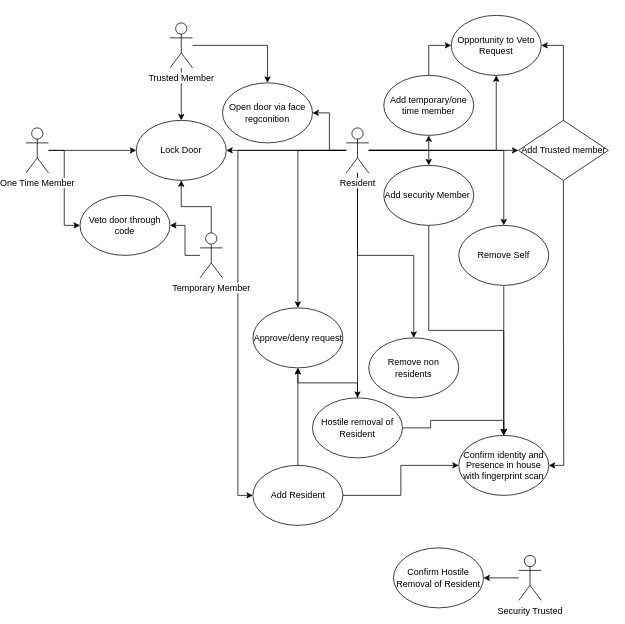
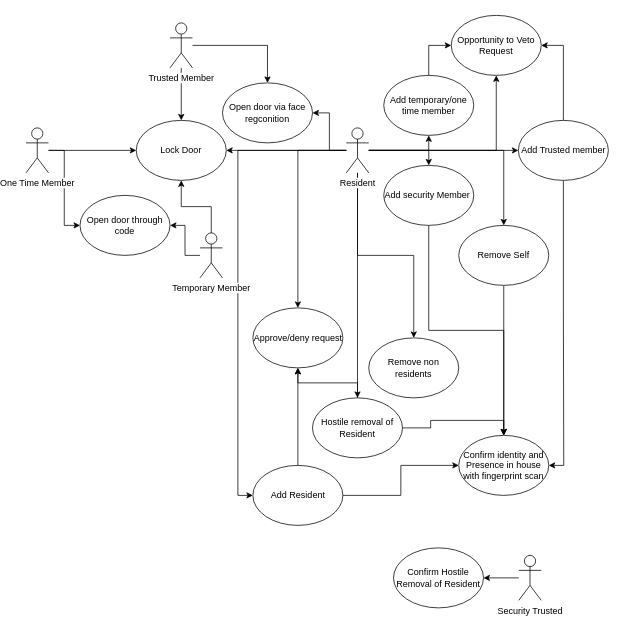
node "Add Trusted member": shape diamond -> ellipse
node "Veto door through code": label "Veto door through code" -> "Open door through code"
